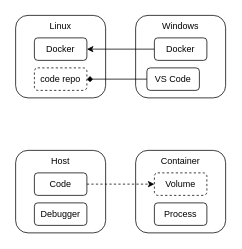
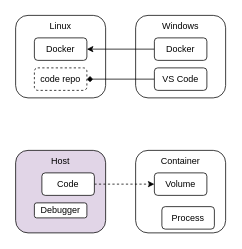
node "VS Code": moved (173, 79) -> (180, 79)
node "Host": fillcolor #ffffff -> #e1d5e7
node "Code": moved (60, 184) -> (68, 184)
node "Volume": style dashed -> solid
node "Debugger": size 53x23 -> 53x15
node "Process": moved (180, 214) -> (188, 218)
